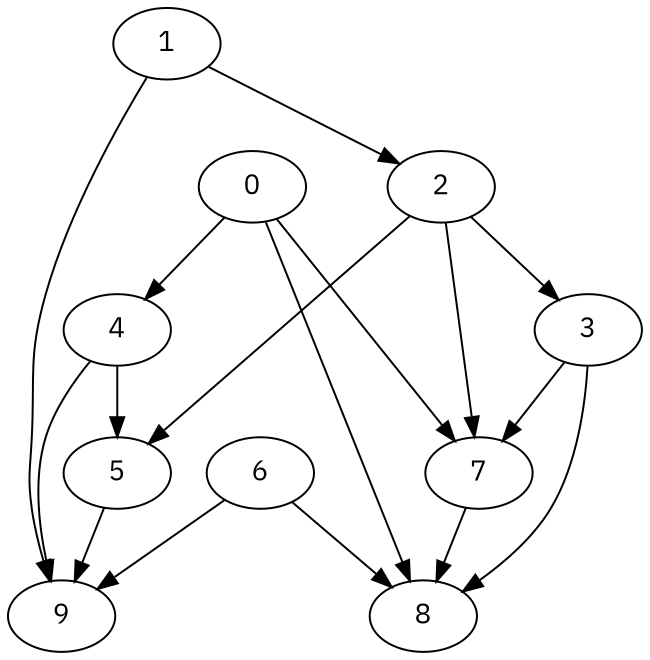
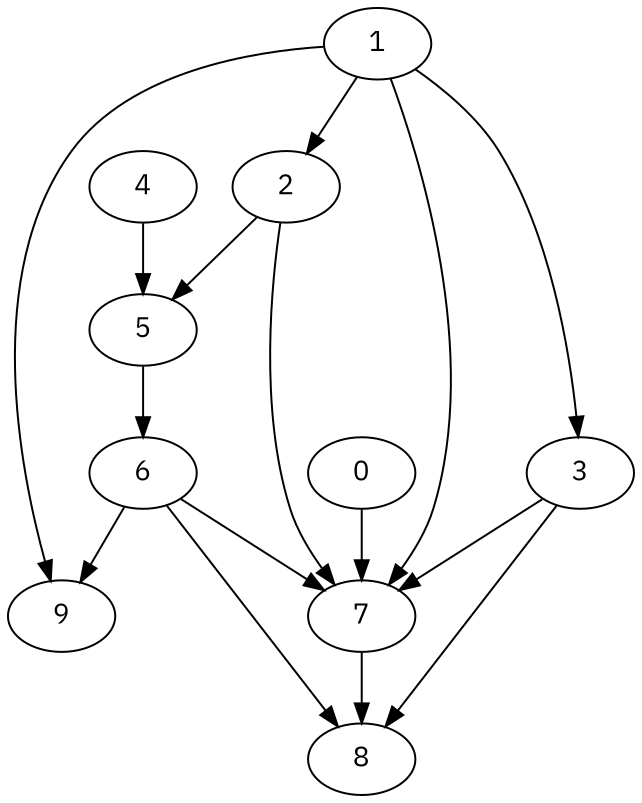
edge "0" -> "4": removed
edge "2" -> "3": now "1" -> "3"
edge "1" -> "7": added
edge "0" -> "8": removed
edge "4" -> "9": removed
edge "5" -> "9": now "5" -> "6"
edge "6" -> "7": added
